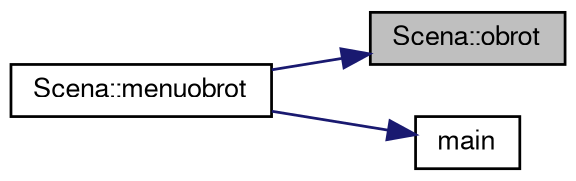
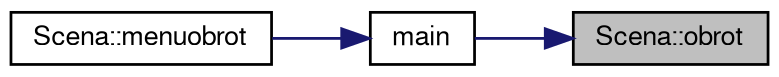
edge "Scena::menuobrot" -> "Scena::obrot": now "main" -> "Scena::obrot"
